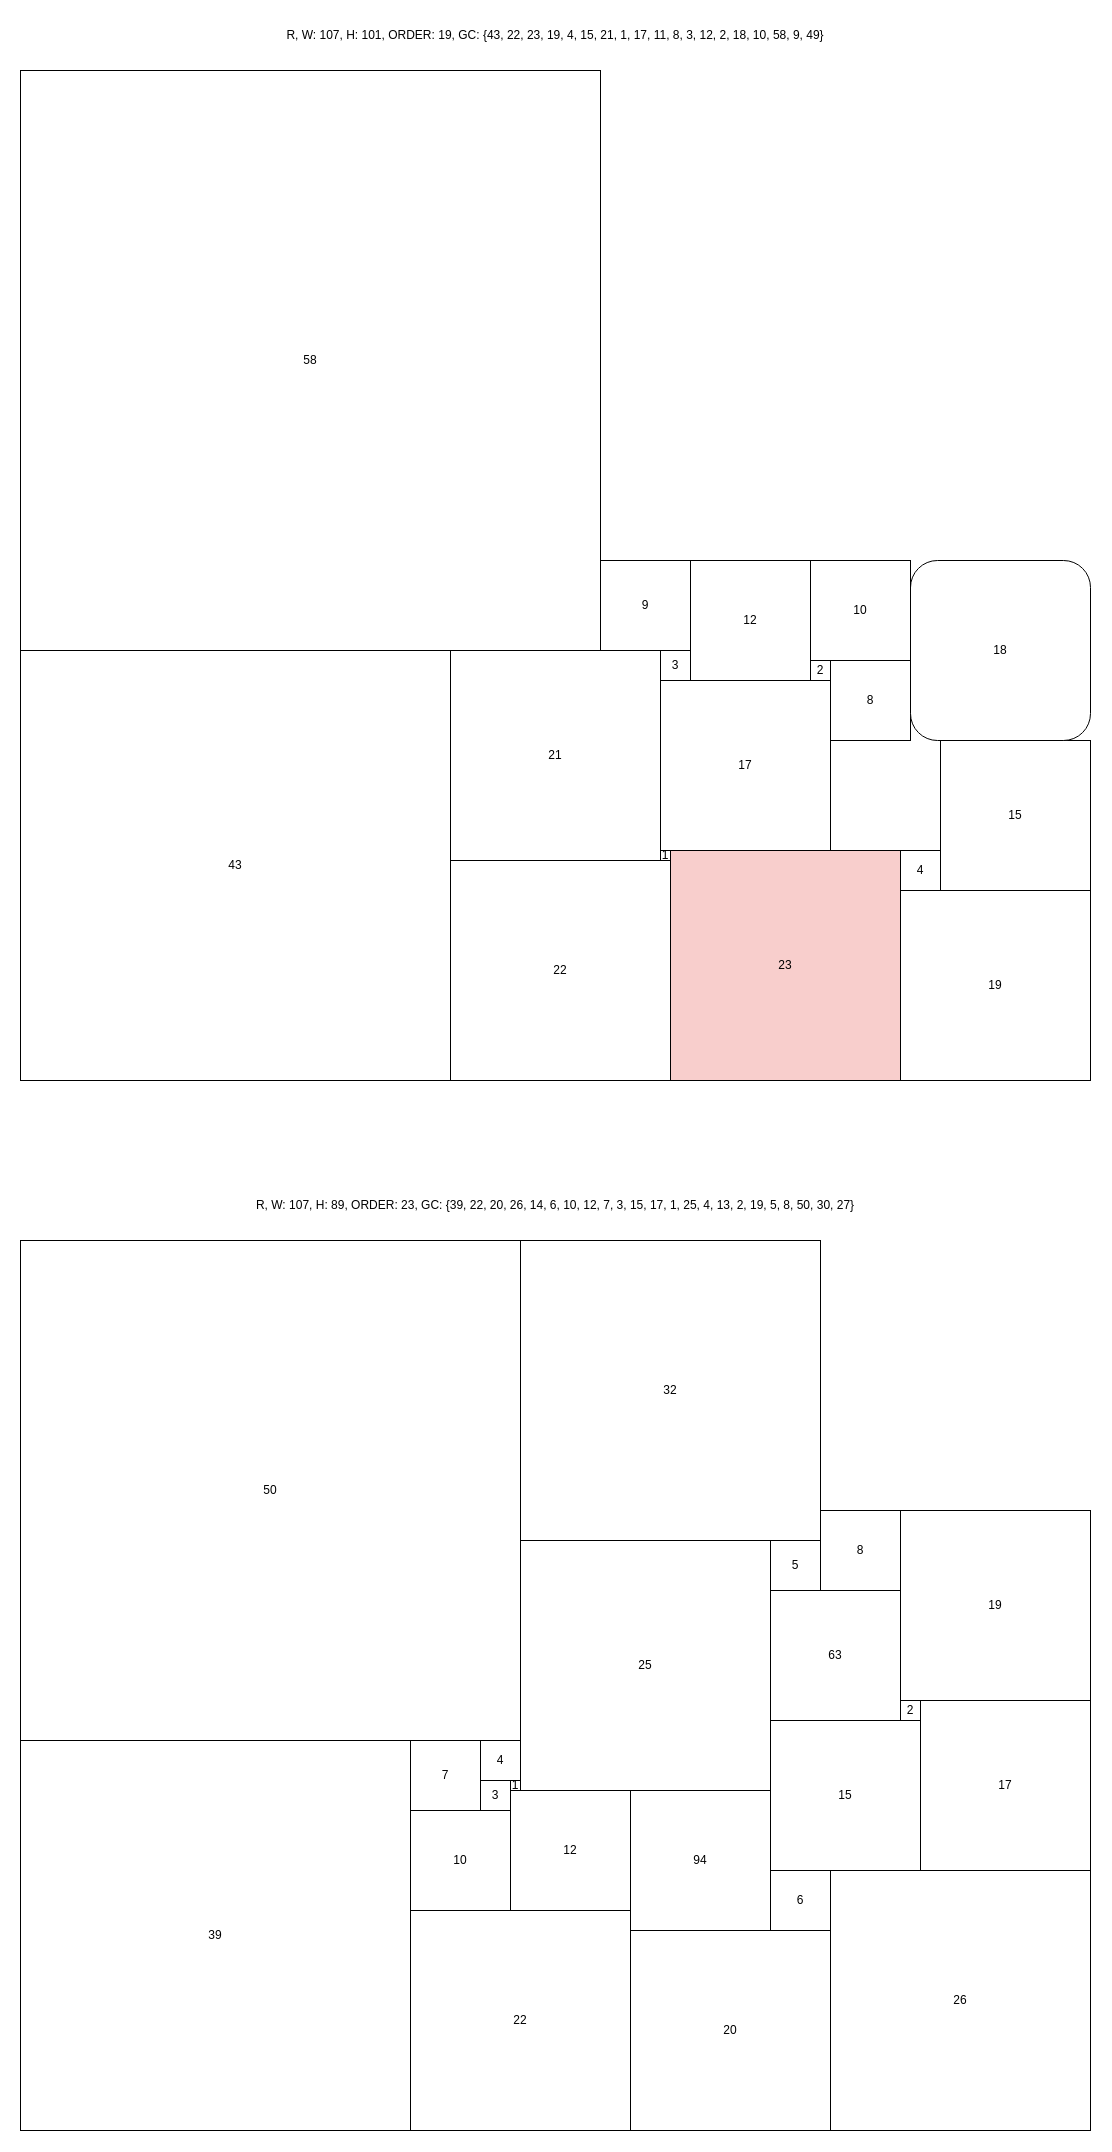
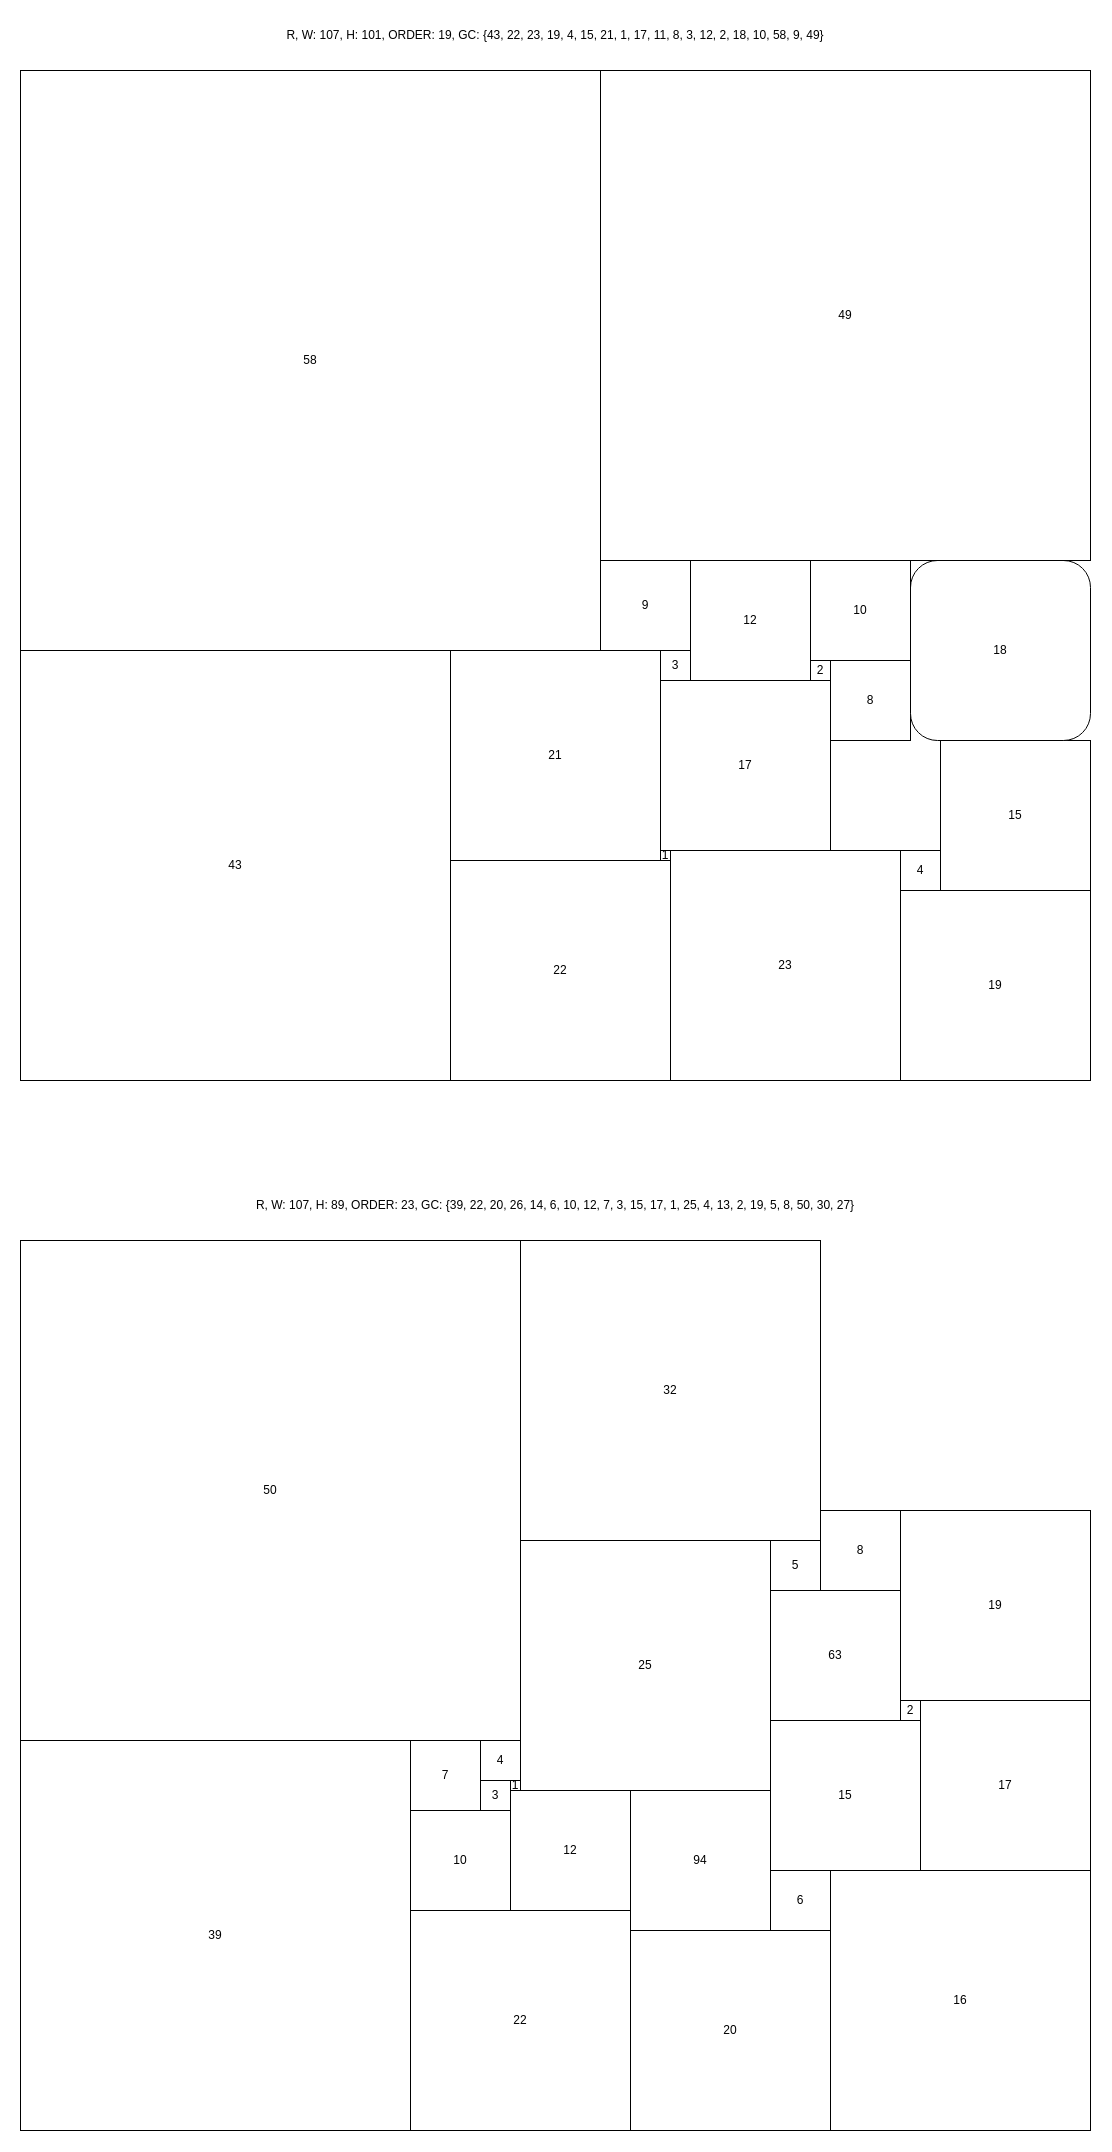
node "49": added
node "23": fillcolor #f8cecc -> #ffffff
node "26": label "26" -> "16"
